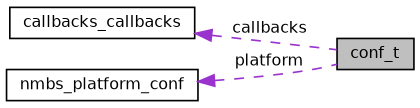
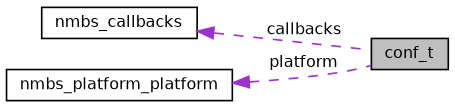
node "callbacks_callbacks": label "callbacks_callbacks" -> "nmbs_callbacks"
node "nmbs_platform_conf": label "nmbs_platform_conf" -> "nmbs_platform_platform"
